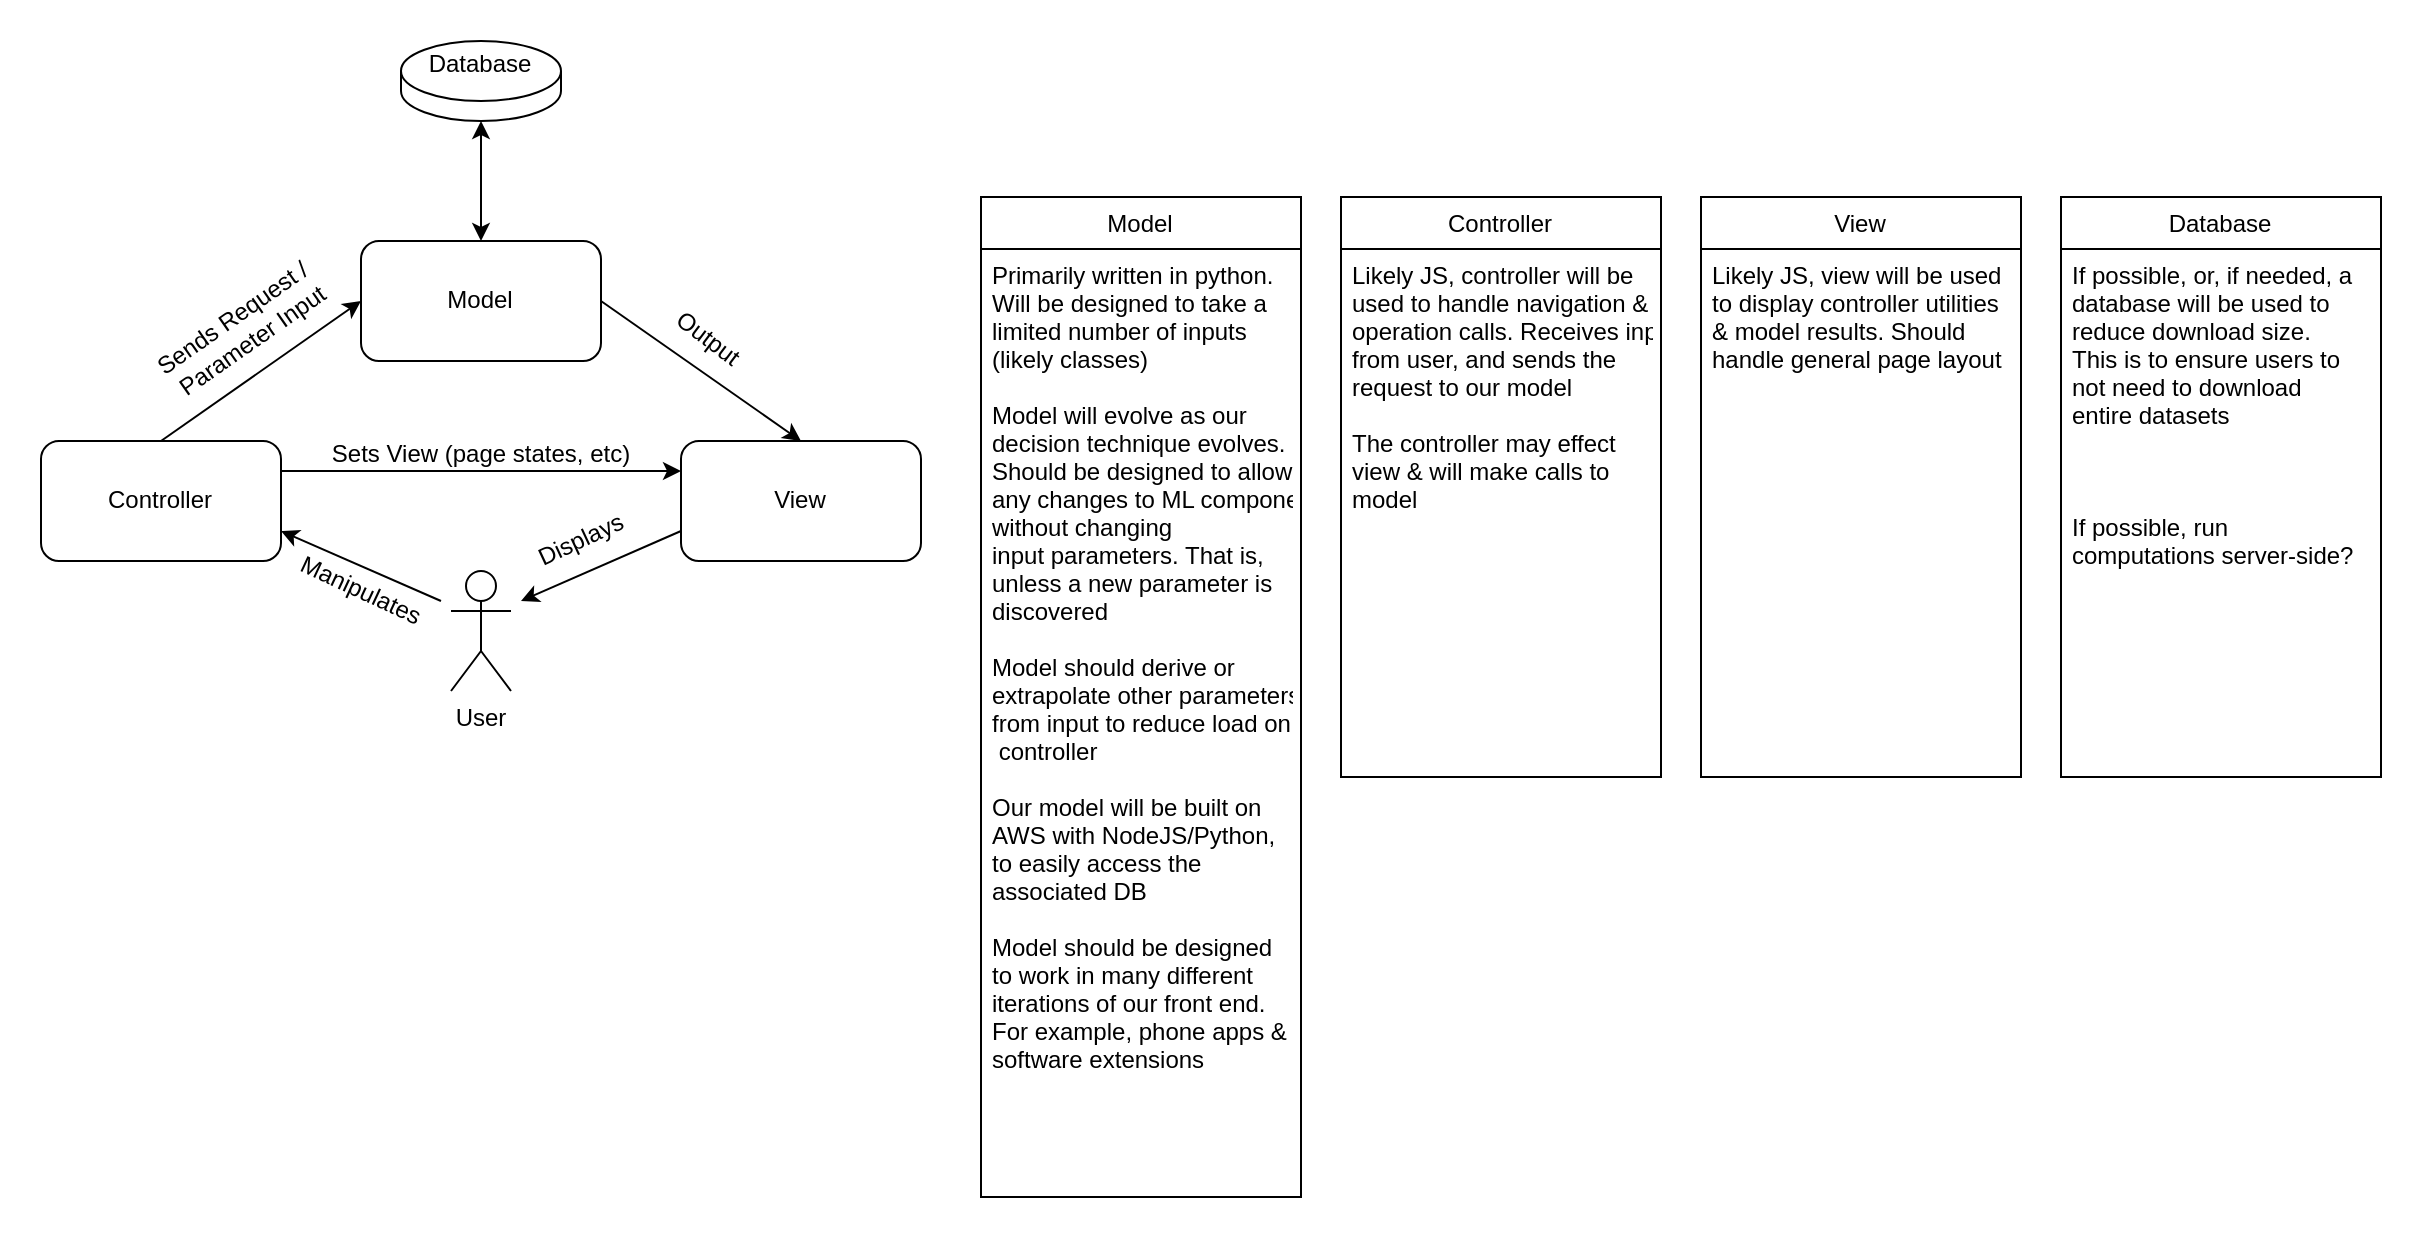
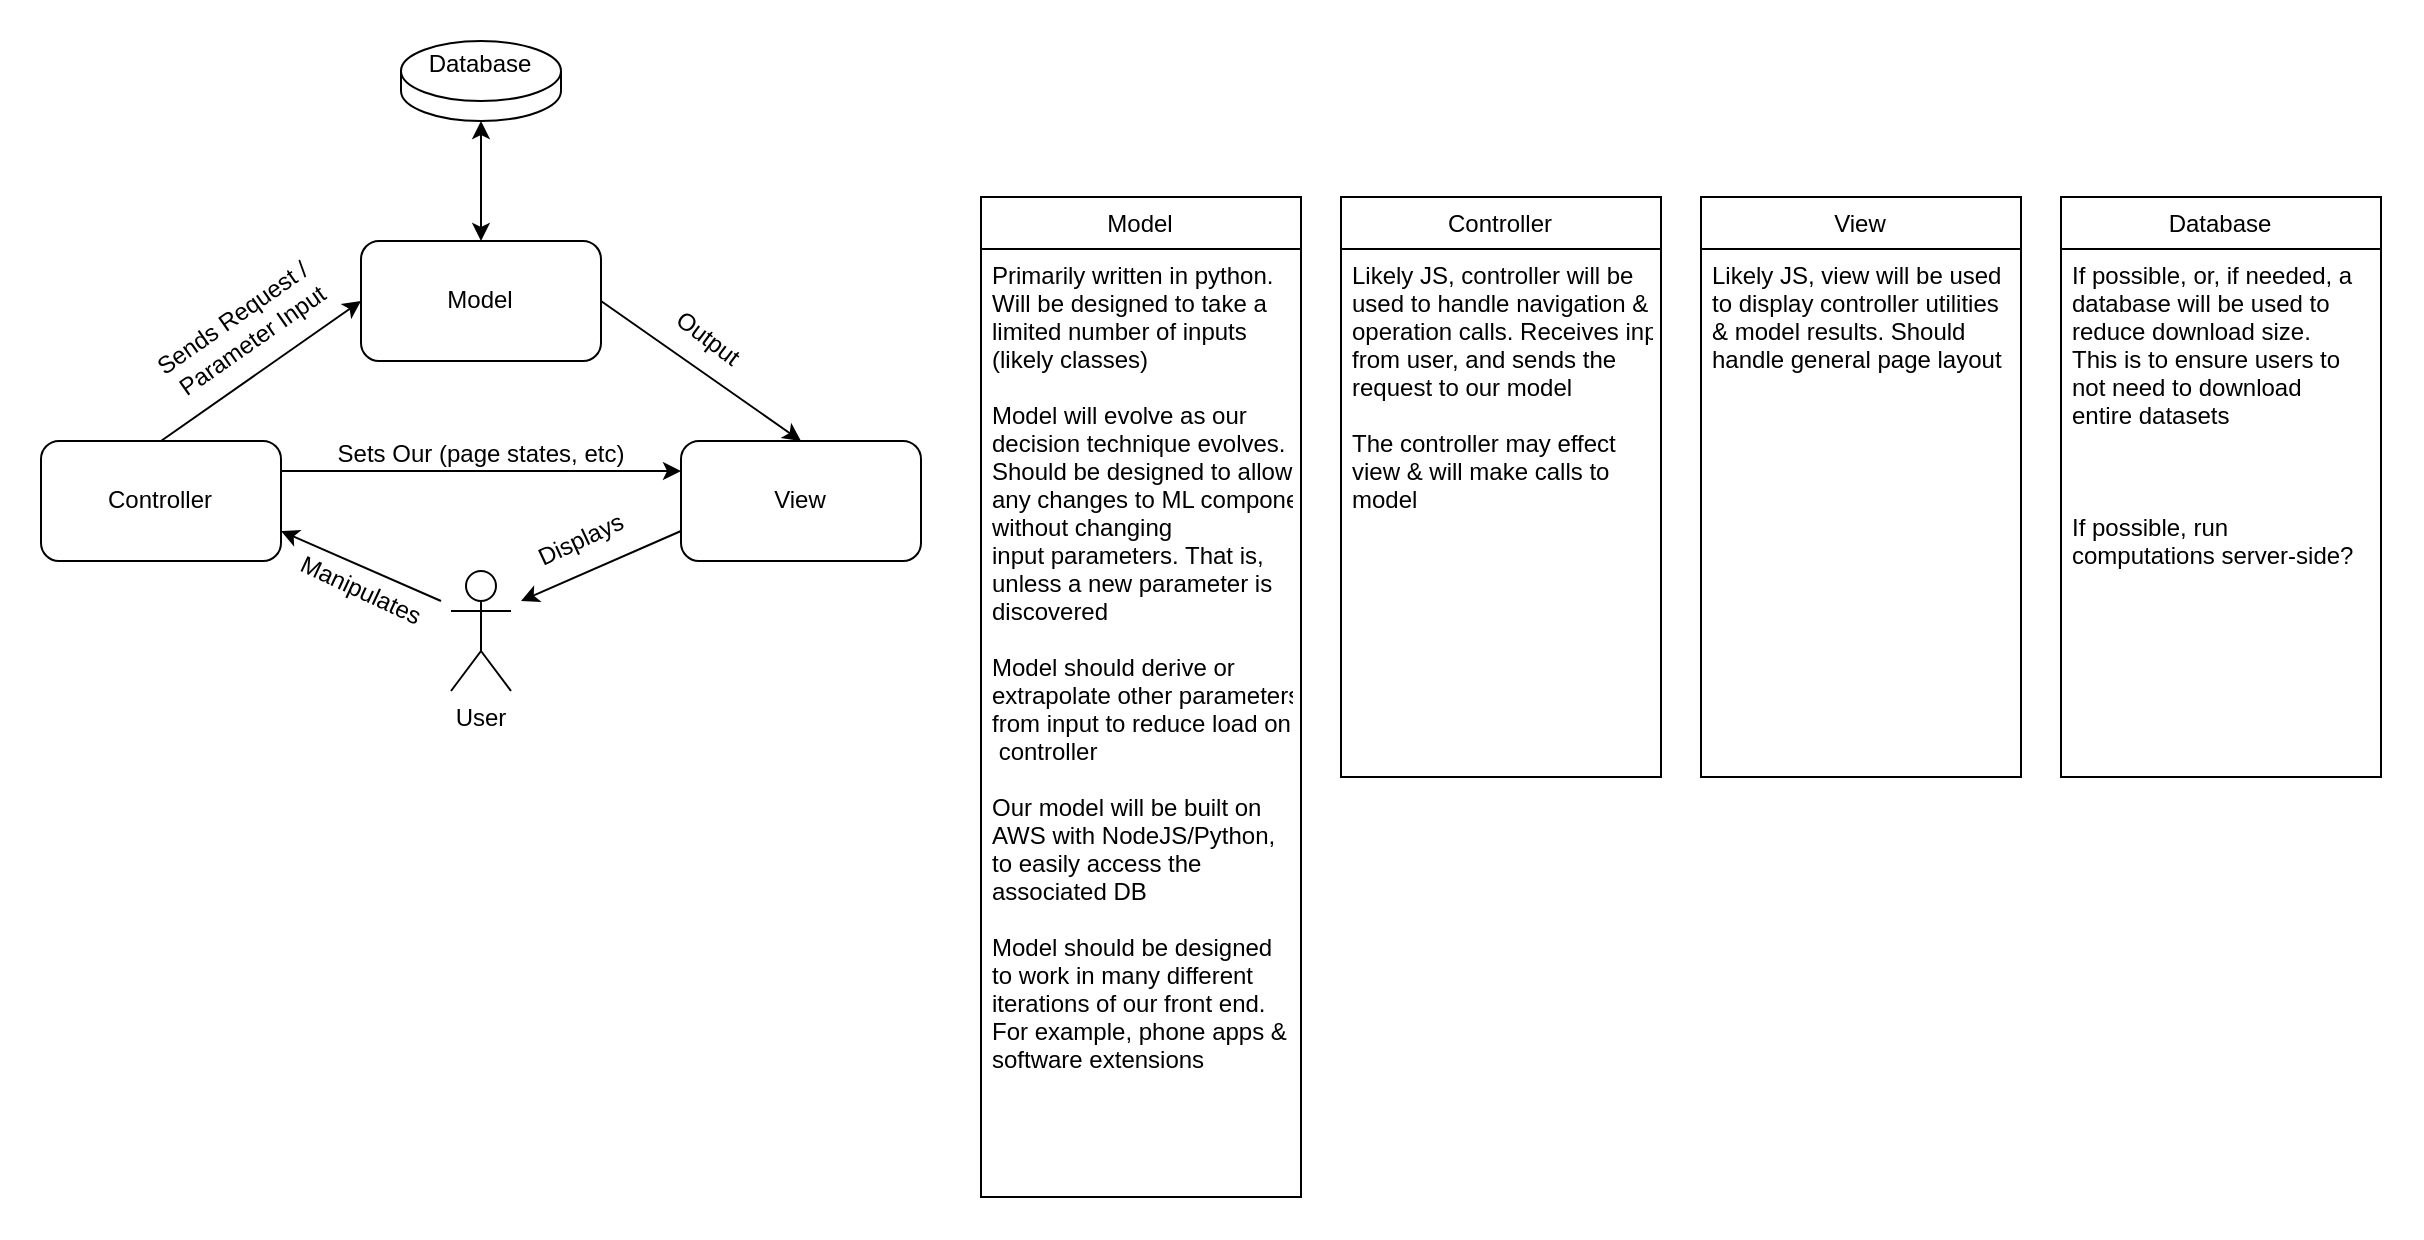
node "Sets View (page states, etc)": label "Sets View (page states, etc)" -> "Sets Our (page states, etc)"
